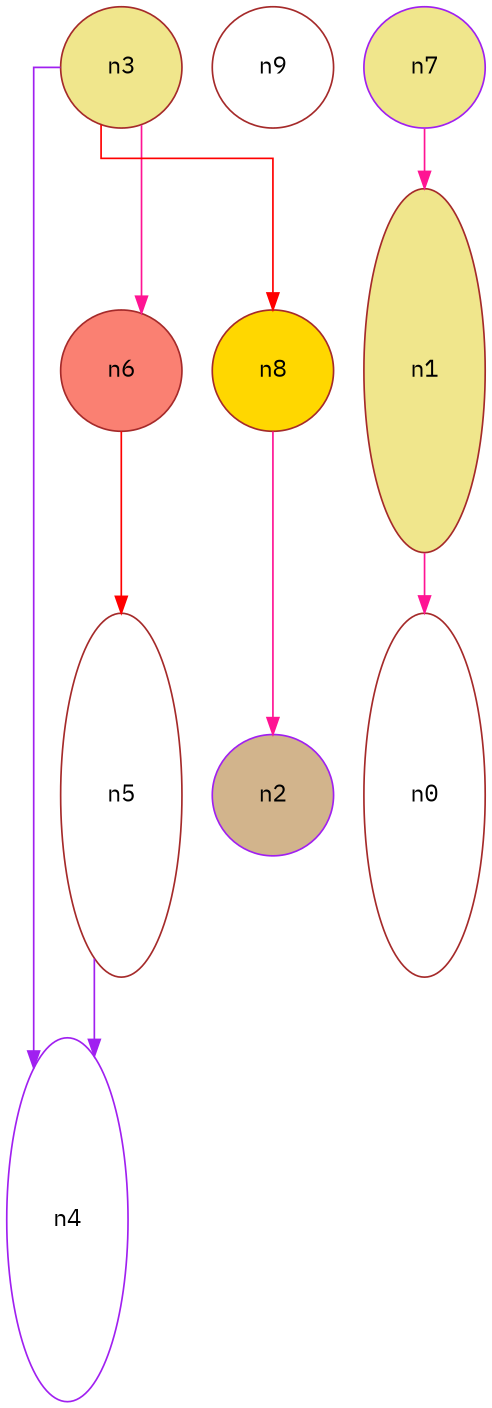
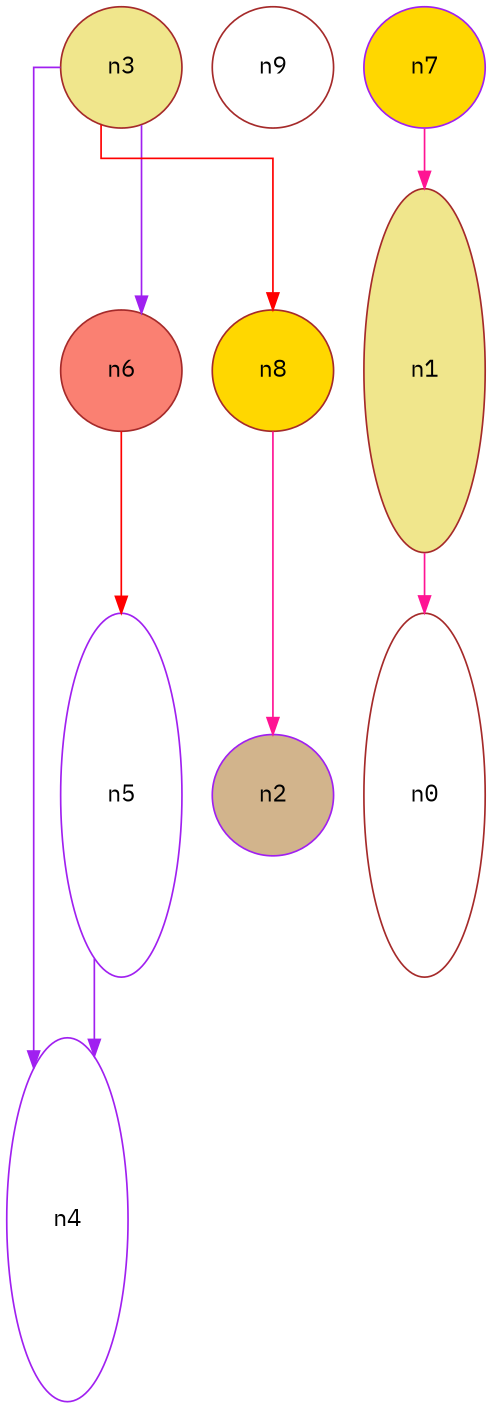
node "n7": fillcolor khaki -> gold
edge "n3" -> "n6": color deeppink -> purple
node "n5": color brown -> purple
